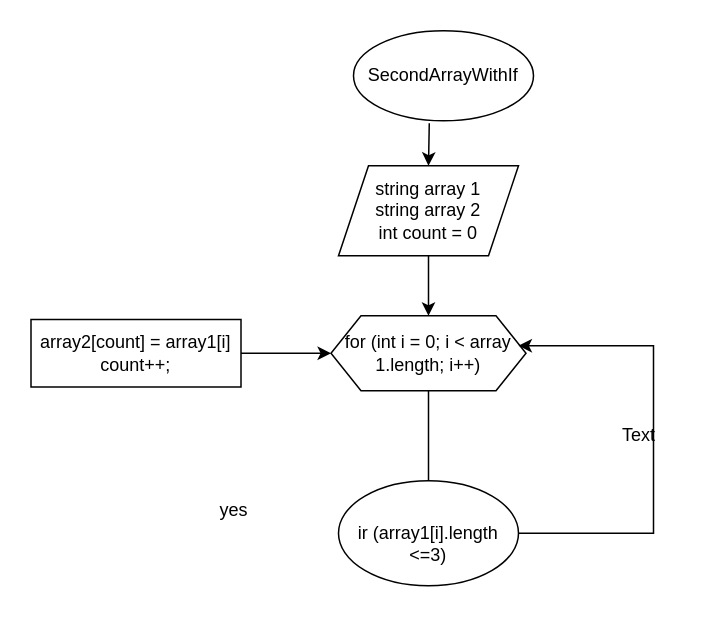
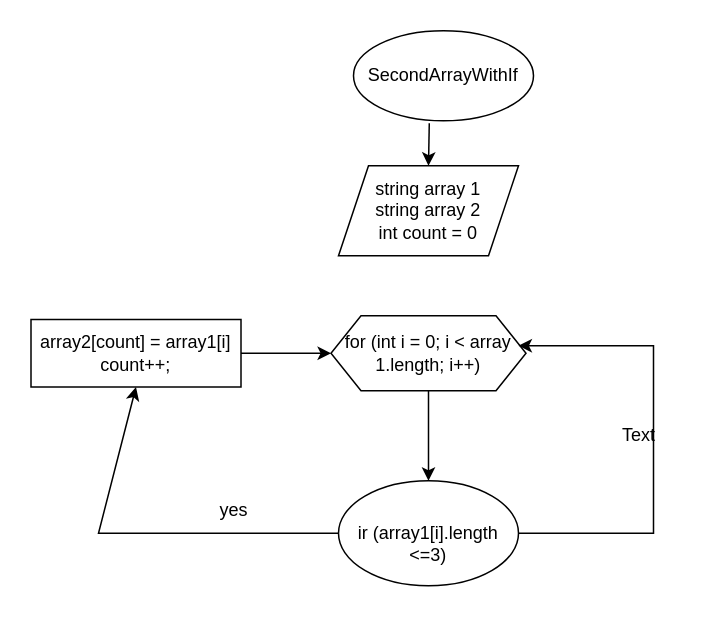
edge "string array 1 string array 2 int count = 0" -> "for (int i = 0; i < array 1.length; i++)": removed
edge "for (int i = 0; i < array 1.length; i++)" -- "ir (array1[i].length <=3)": arrowhead none -> classic
edge "ir (array1[i].length <=3)" -> "array2[count] = array1[i] count++;": added
